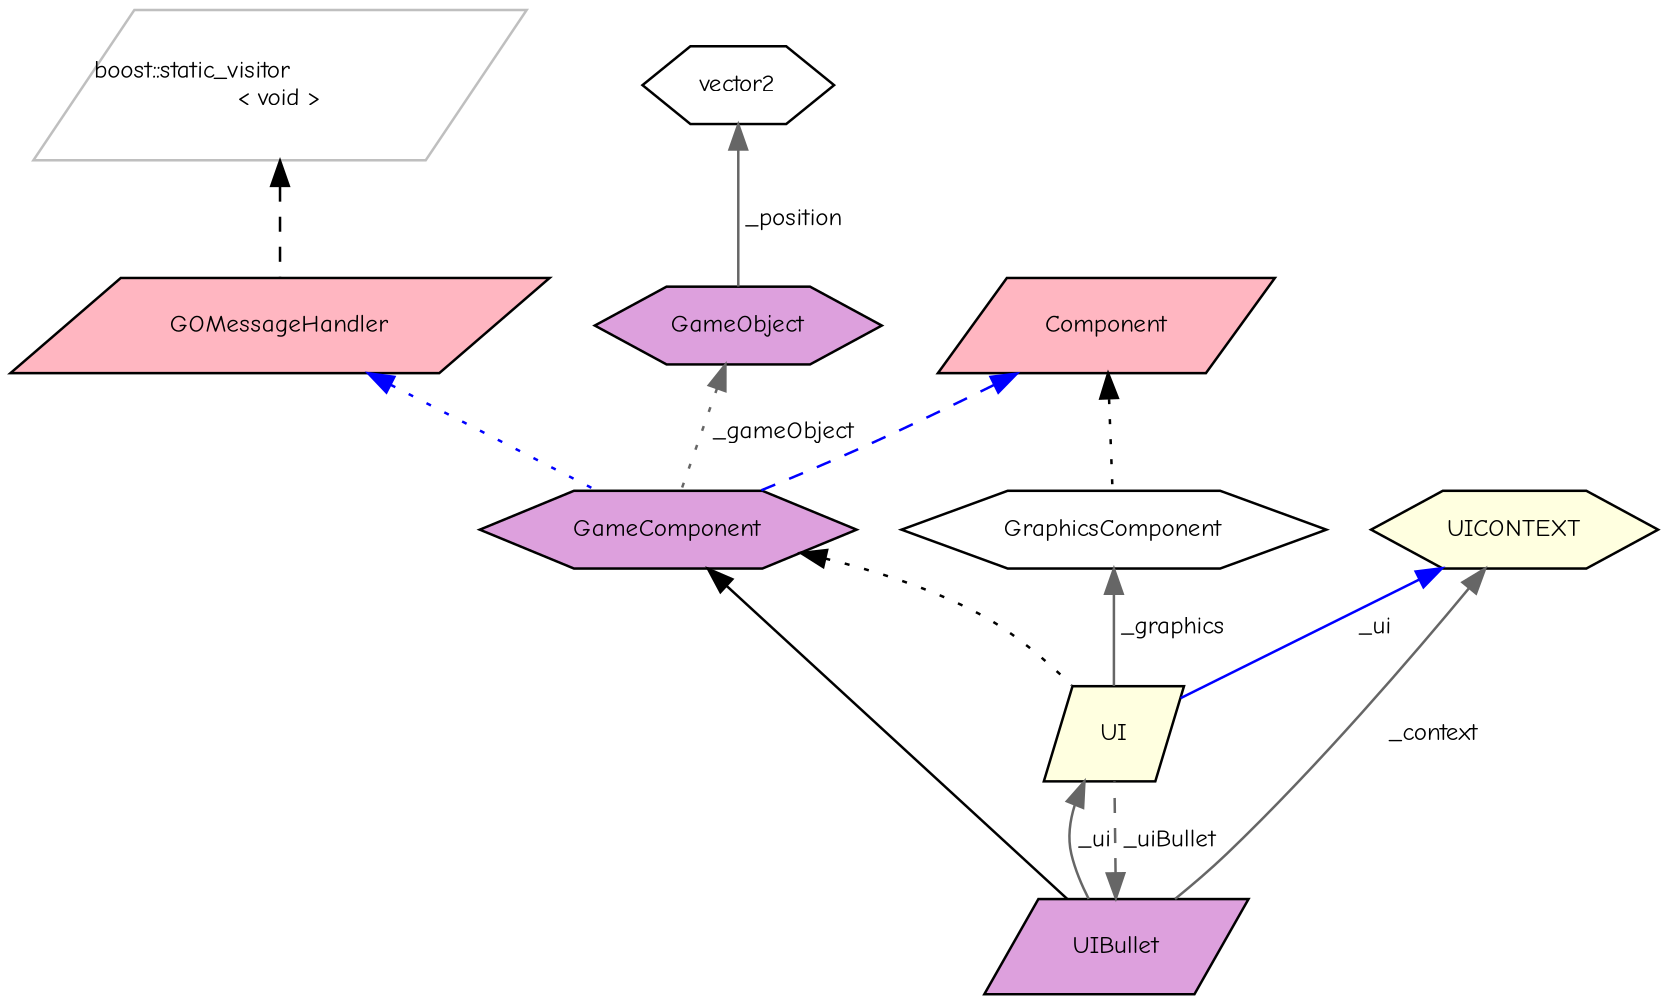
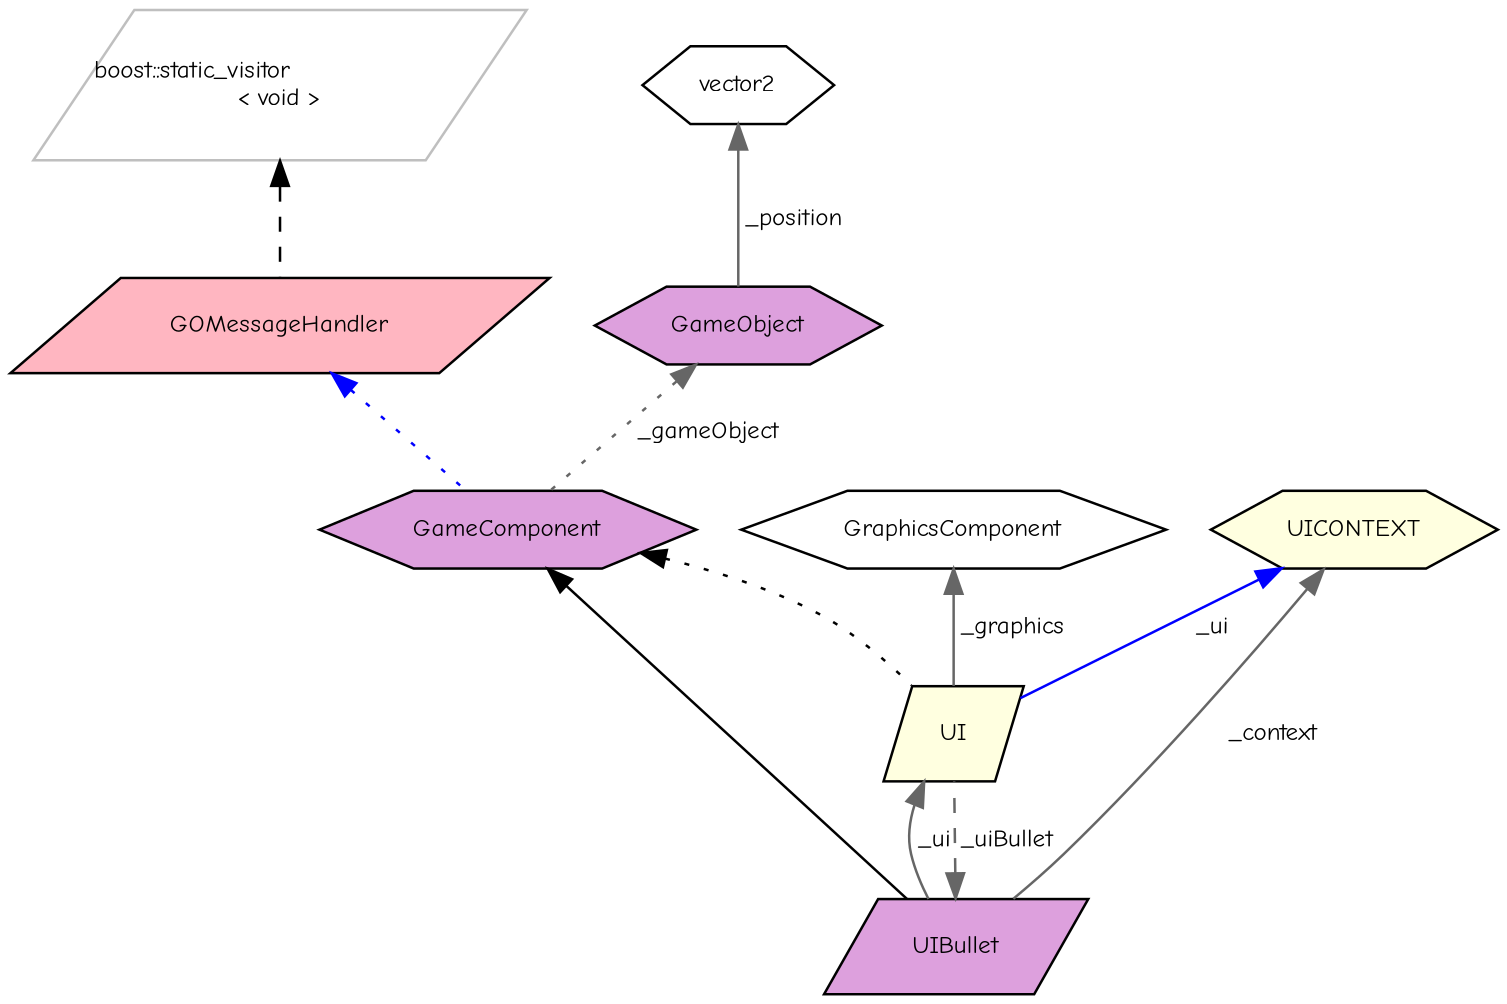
node "Component": removed
